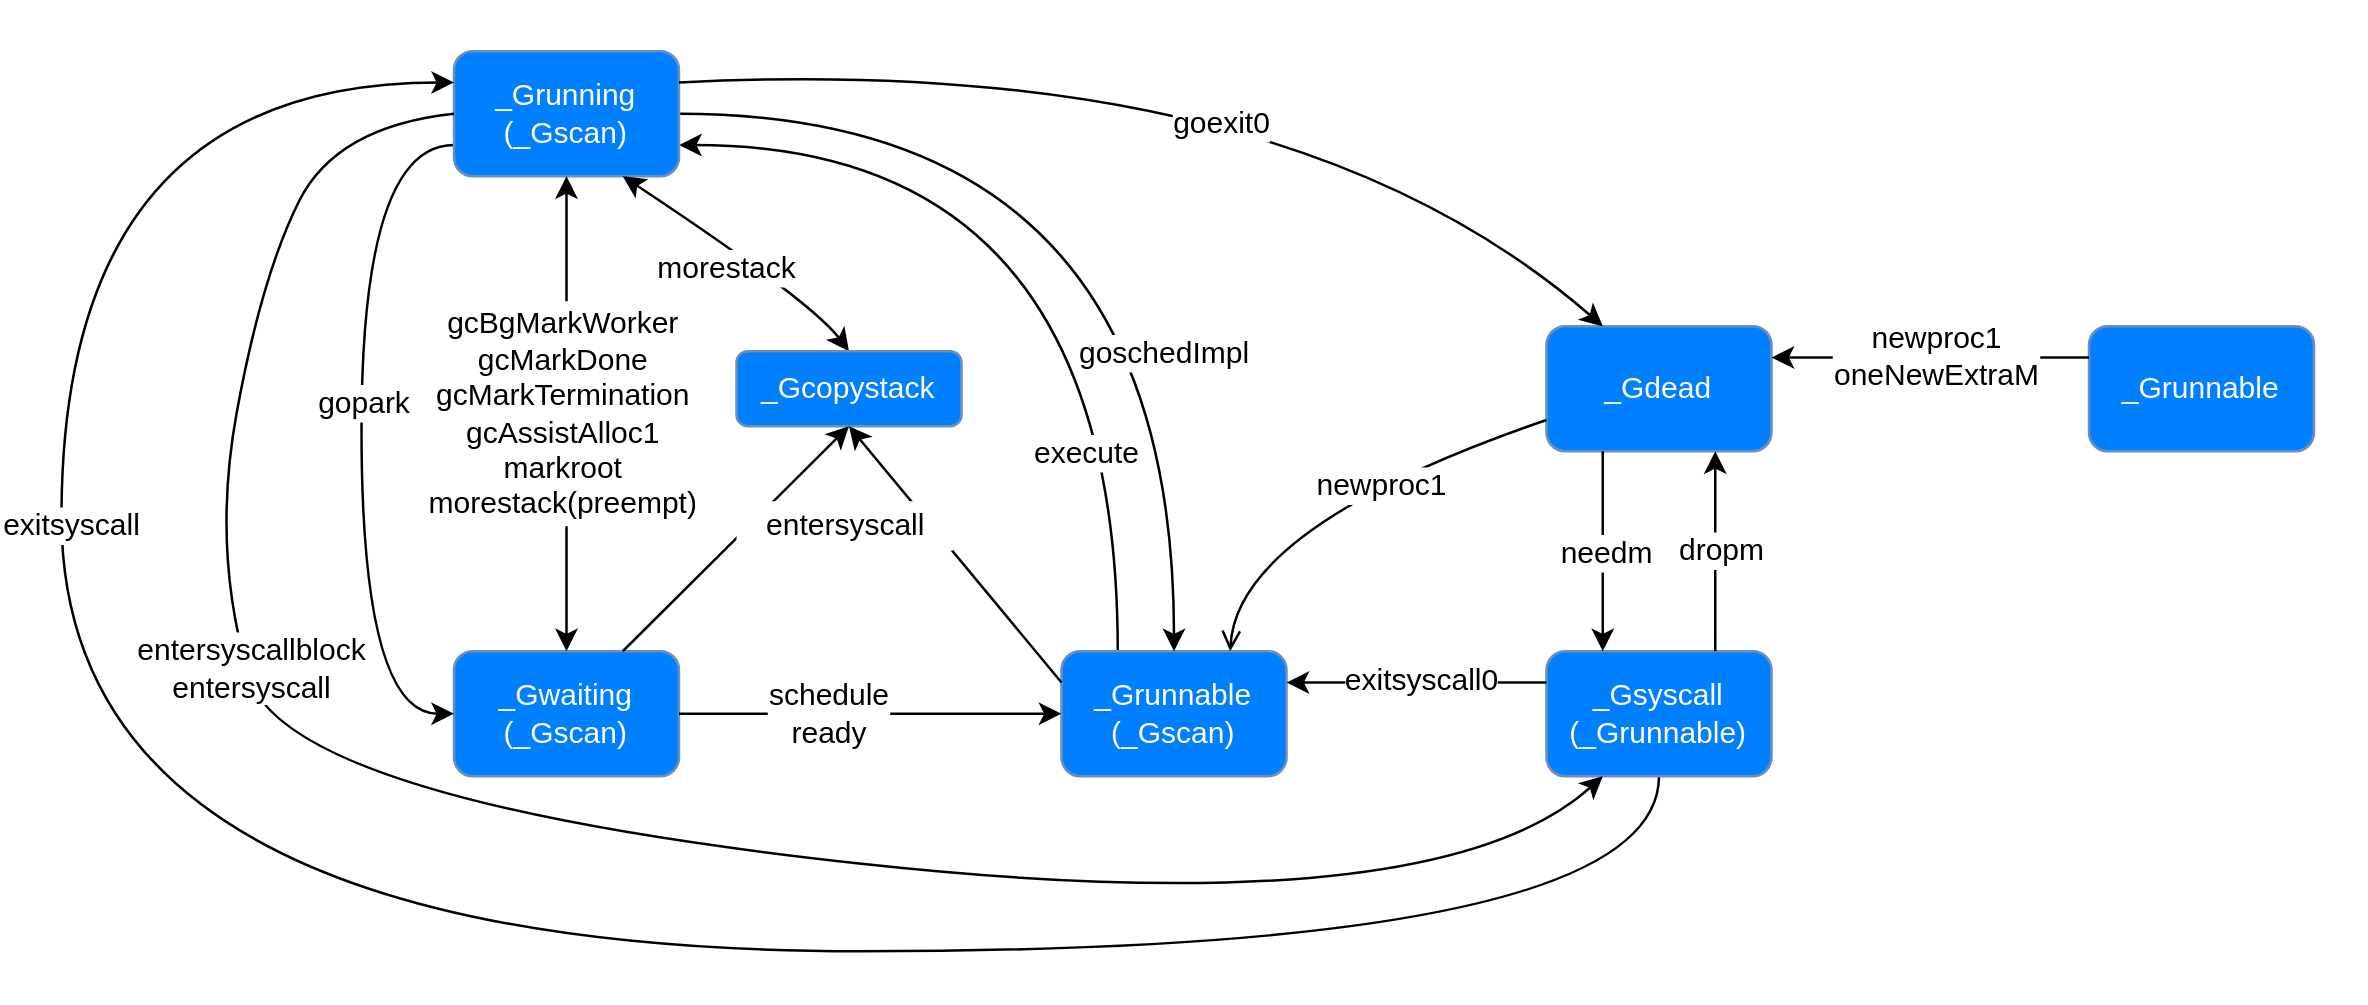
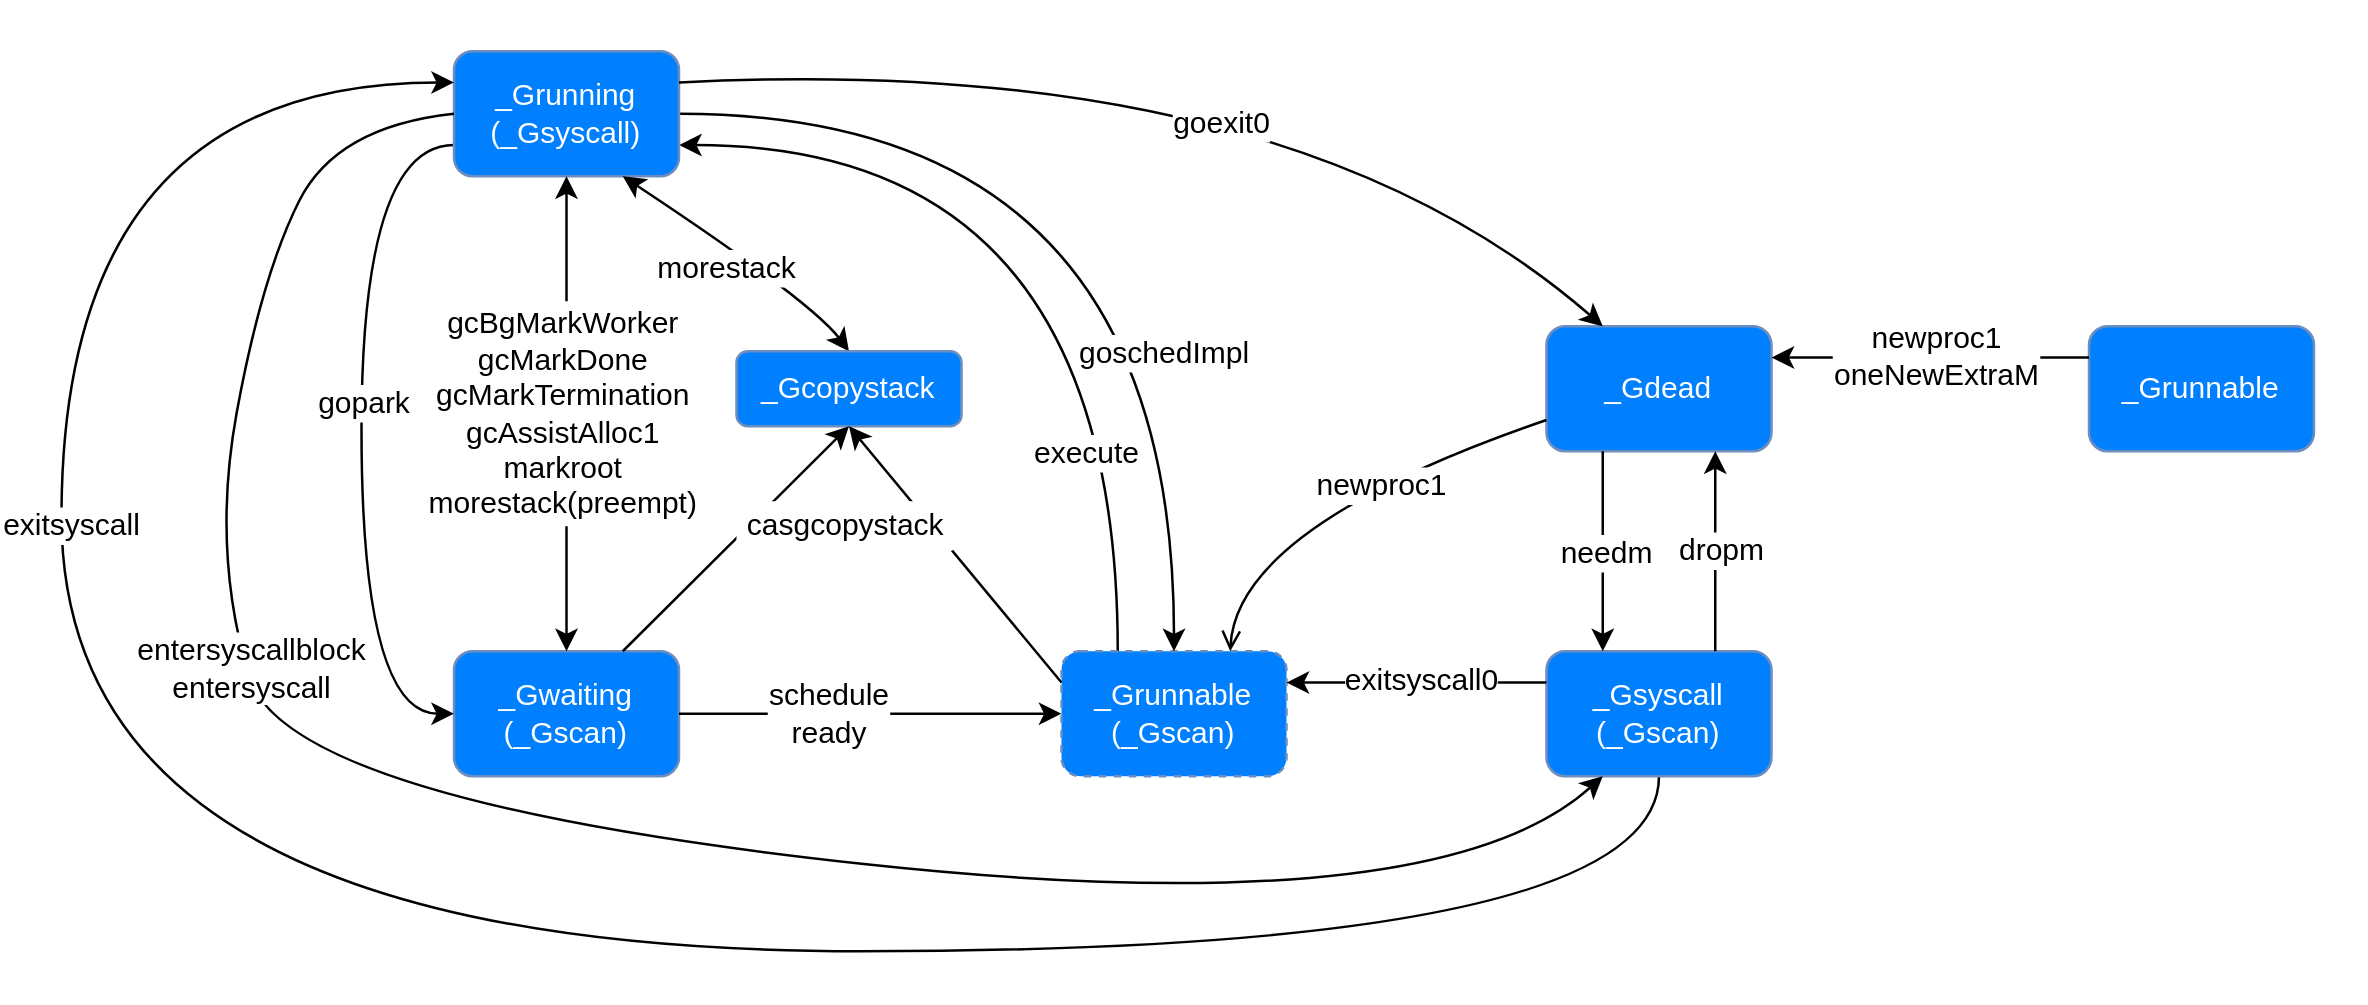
node "_Grunning (_Gscan)": label "_Grunning (_Gscan)" -> "_Grunning (_Gsyscall)"
node "entersyscall": label "entersyscall" -> "casgcopystack"
node "_Grunnable (_Gscan)": style solid -> dashed
node "_Gsyscall (_Grunnable)": label "_Gsyscall (_Grunnable)" -> "_Gsyscall (_Gscan)"
